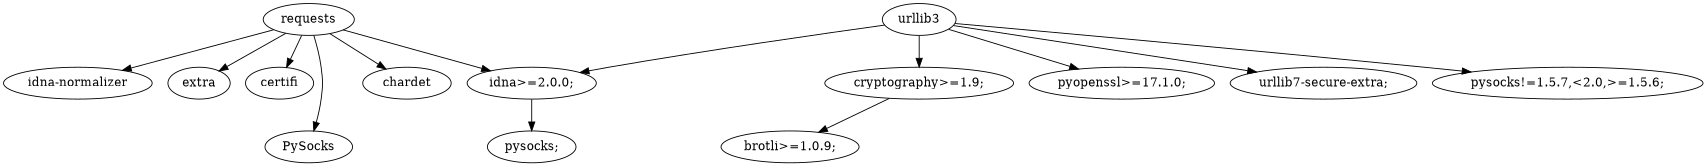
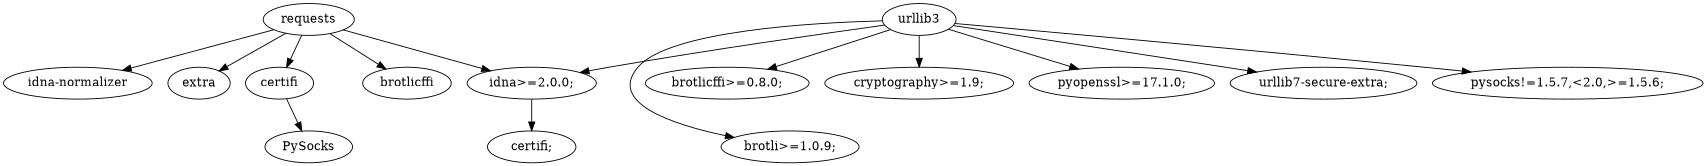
edge "requests" -> "PySocks": now "certifi" -> "PySocks"
node "chardet": label "chardet" -> "brotlicffi"
node "brotlicffi>=0.8.0;": added
edge "cryptography>=1.9;" -> "brotli>=1.0.9;": now "urllib3" -> "brotli>=1.0.9;"
node "pysocks;": label "pysocks;" -> "certifi;"
